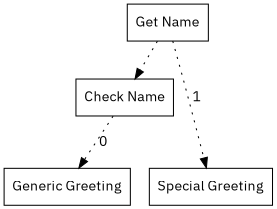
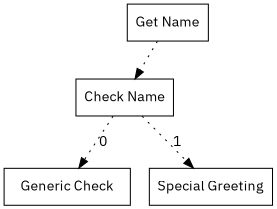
edge "Get Name" -> "Special Greeting": now "Check Name" -> "Special Greeting"
node "Generic Greeting": label "Generic Greeting" -> "Generic Check"
